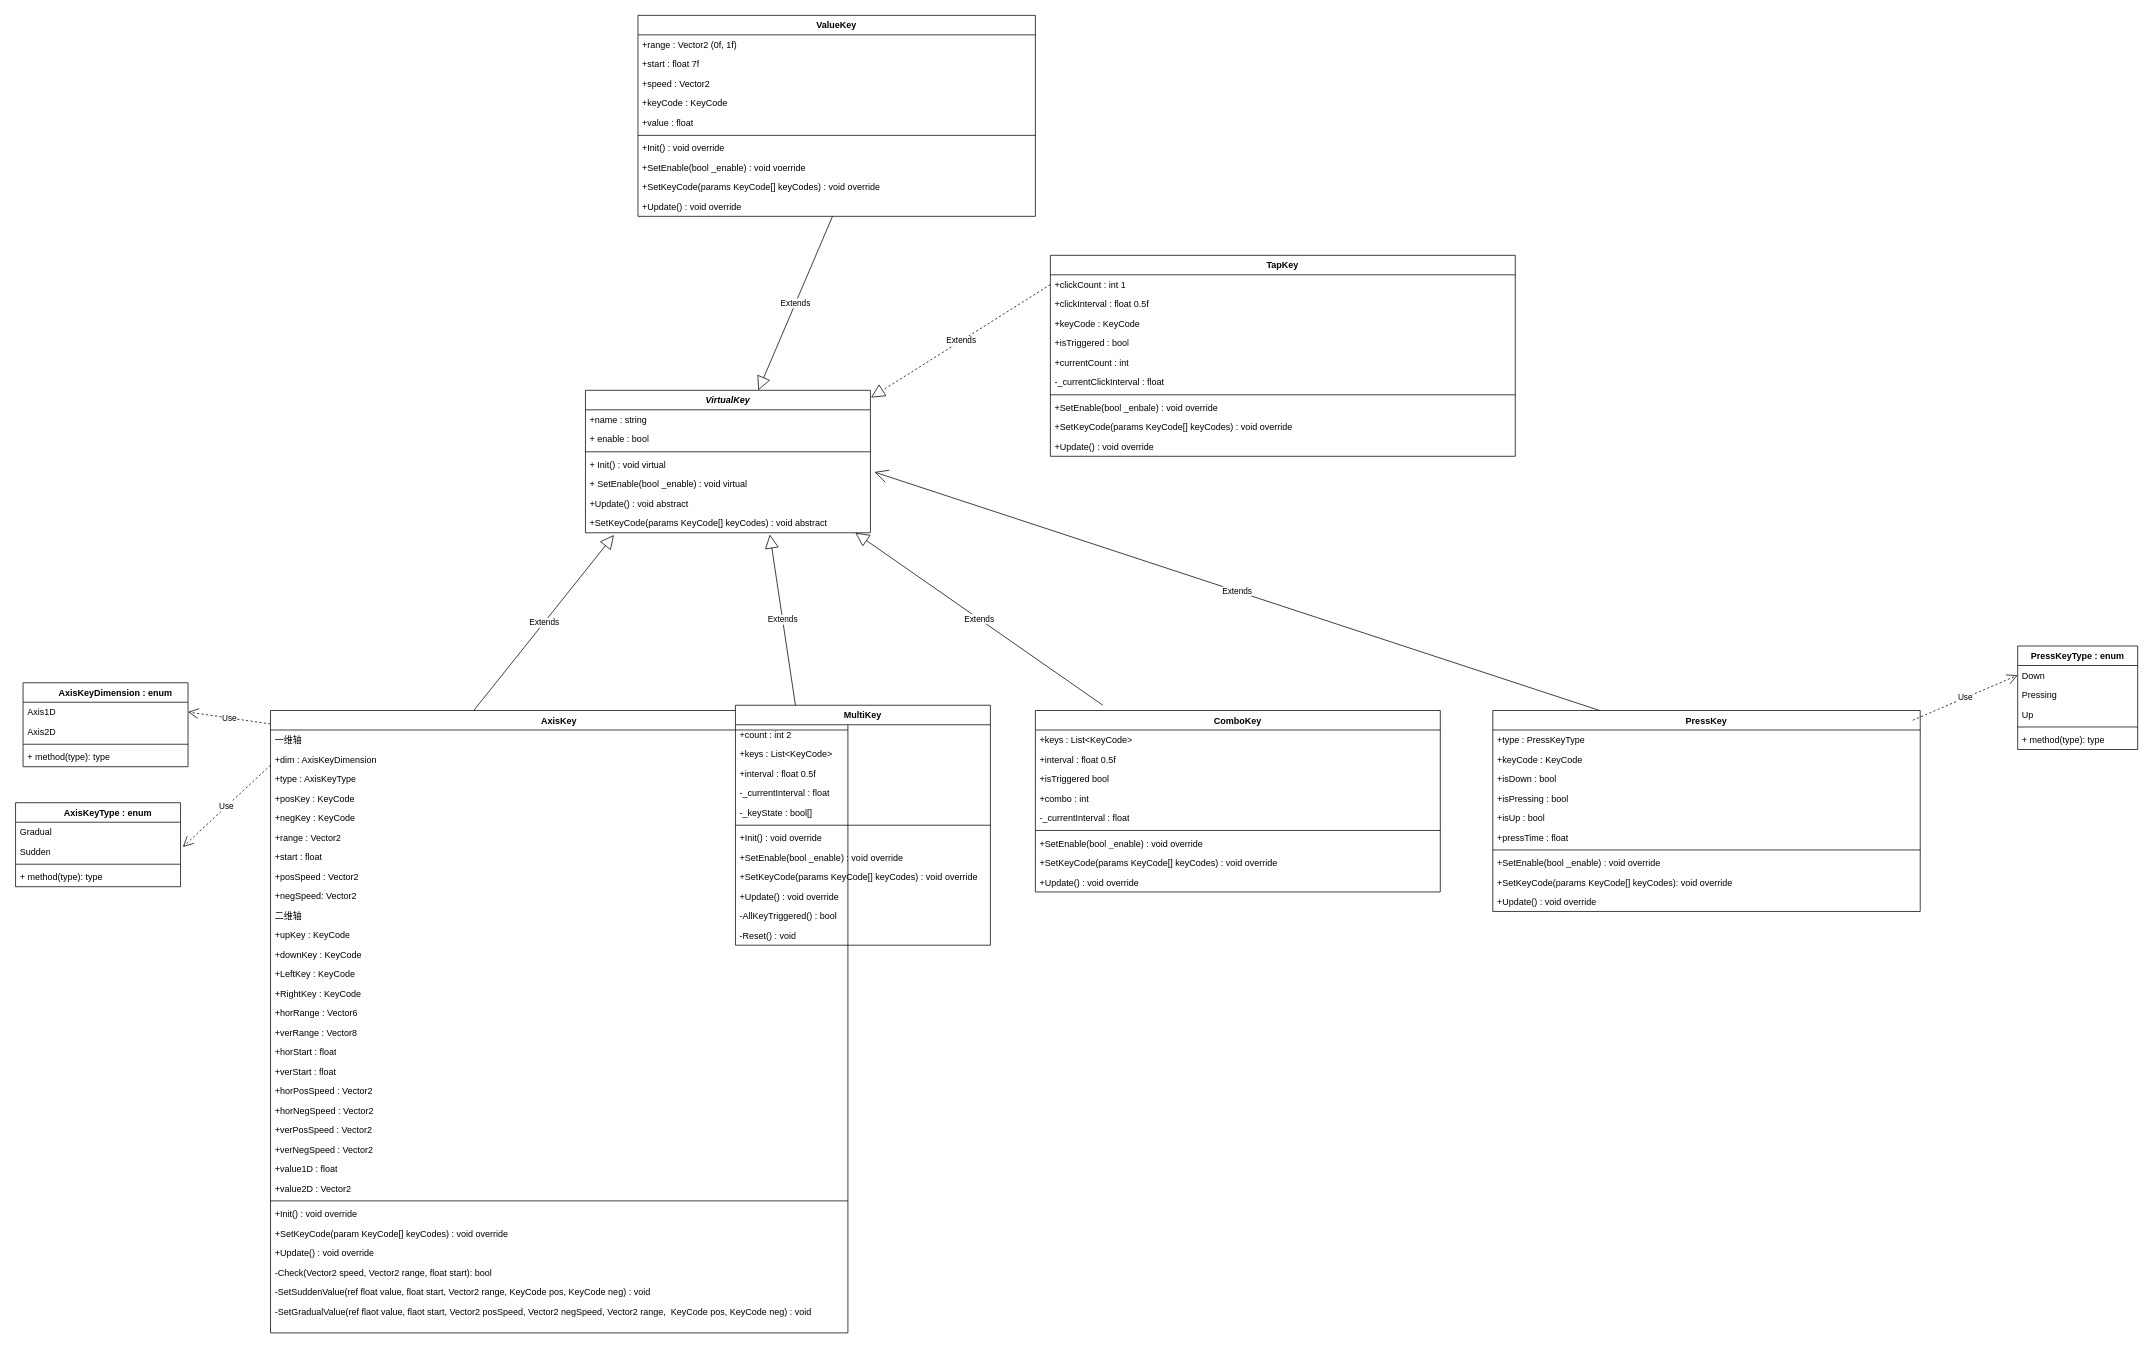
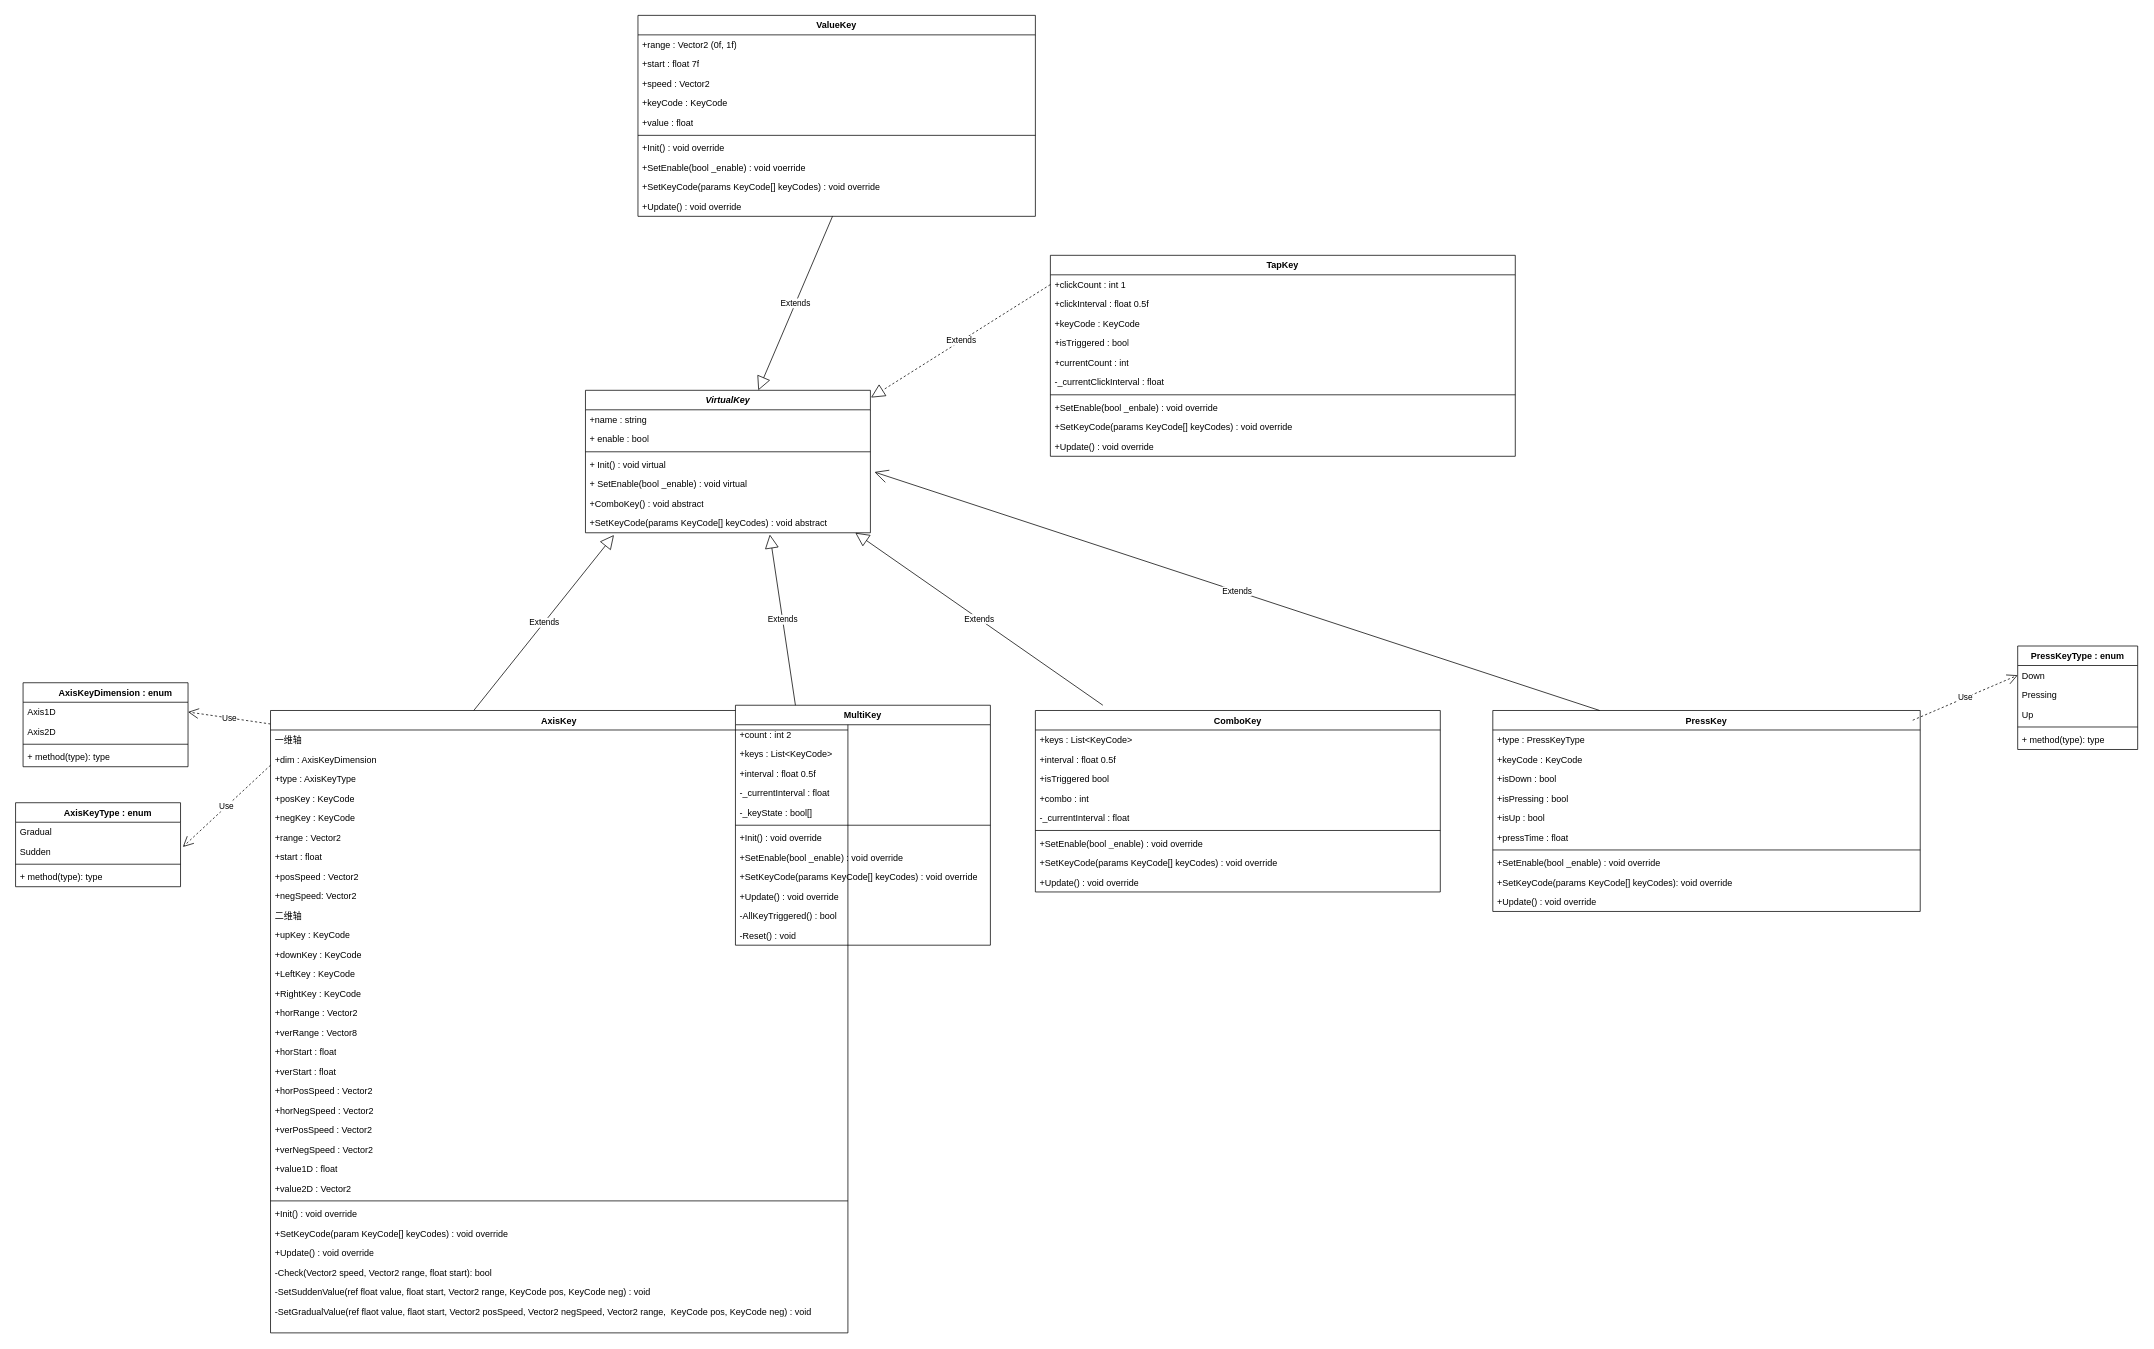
node "+Update() : void abstract": label "+Update() : void abstract" -> "+ComboKey() : void abstract"
node "+horRange : Vector6": label "+horRange : Vector6" -> "+horRange : Vector2"
